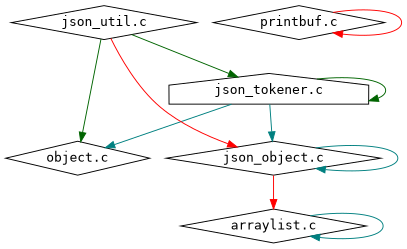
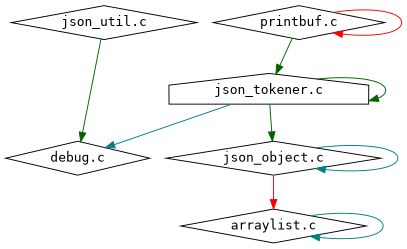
edge "json_util.c" -> "json_tokener.c": now "printbuf.c" -> "json_tokener.c"
edge "json_util.c" -> "json_object.c": removed
edge "json_tokener.c" -> "json_object.c": color teal -> darkgreen
node "object.c": label "object.c" -> "debug.c"
